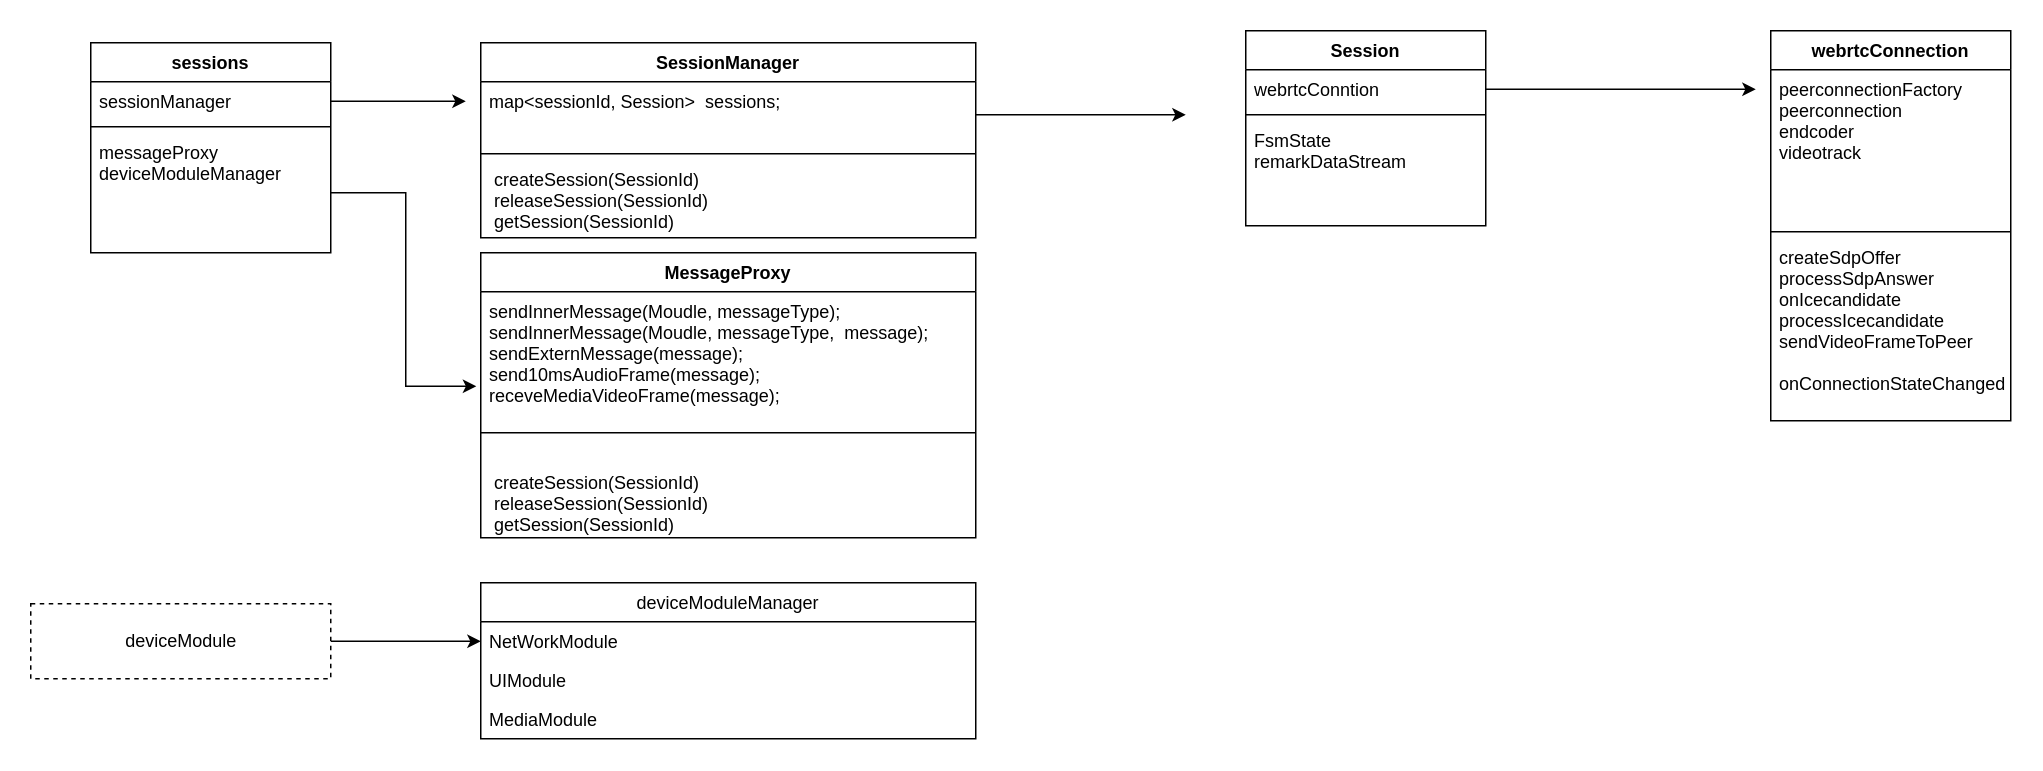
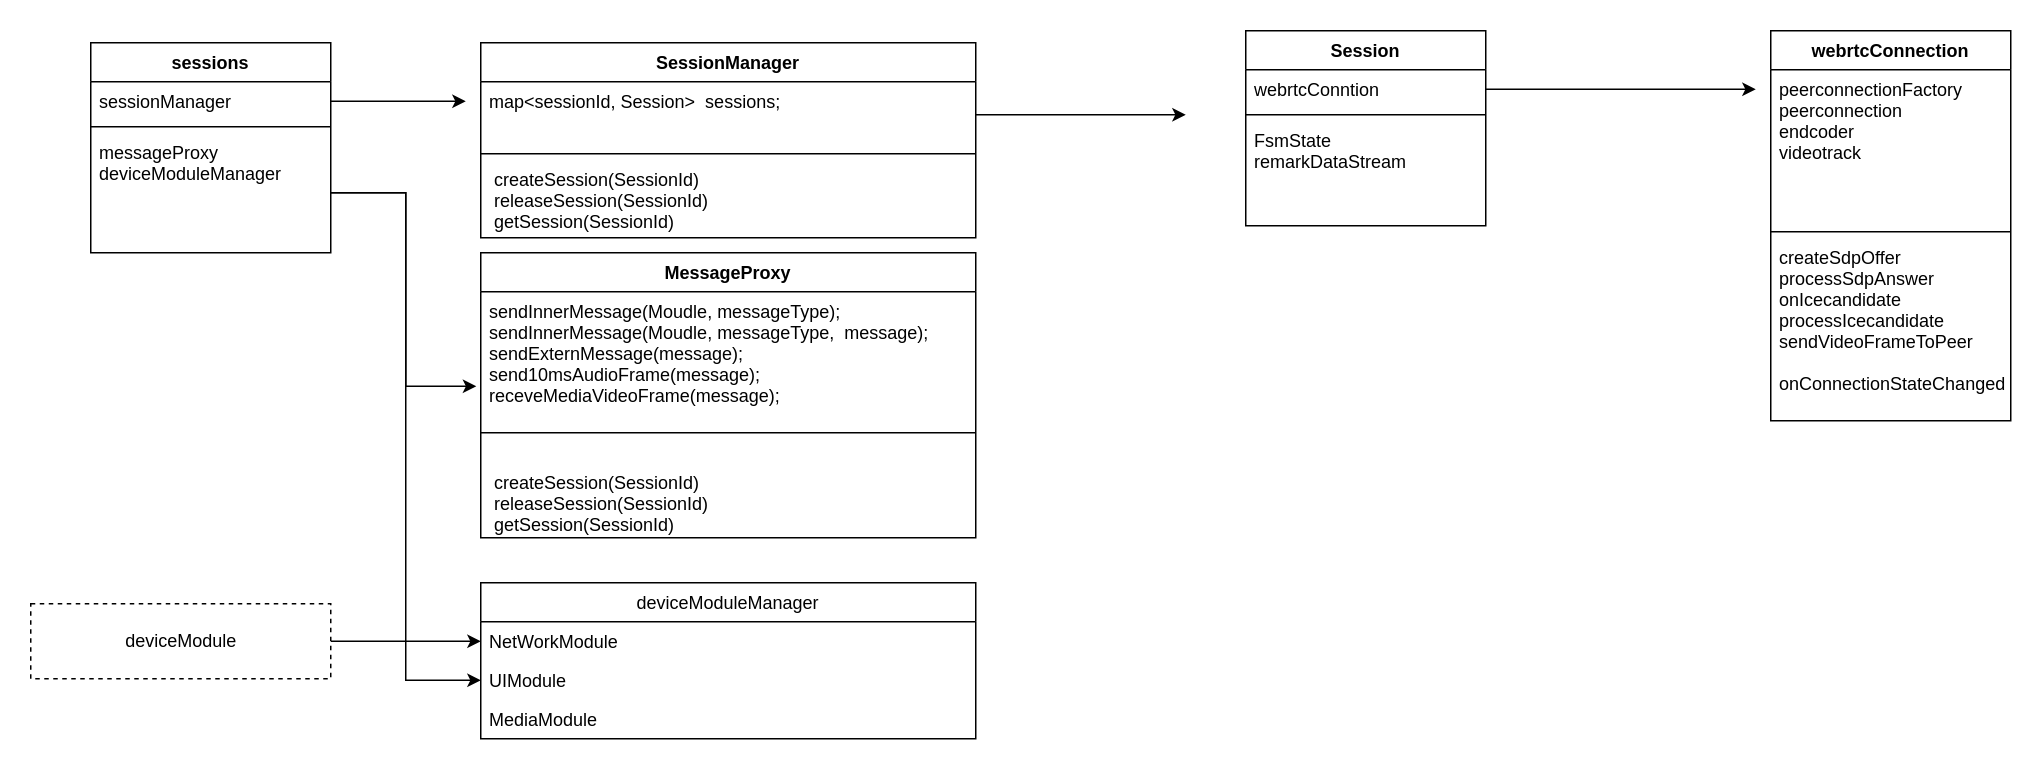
edge "messageProxy deviceModuleManager" -> "UIModule": added
